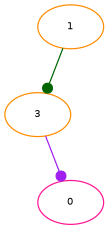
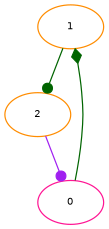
node "3": label "3" -> "2"
edge "0" -> "1": added
